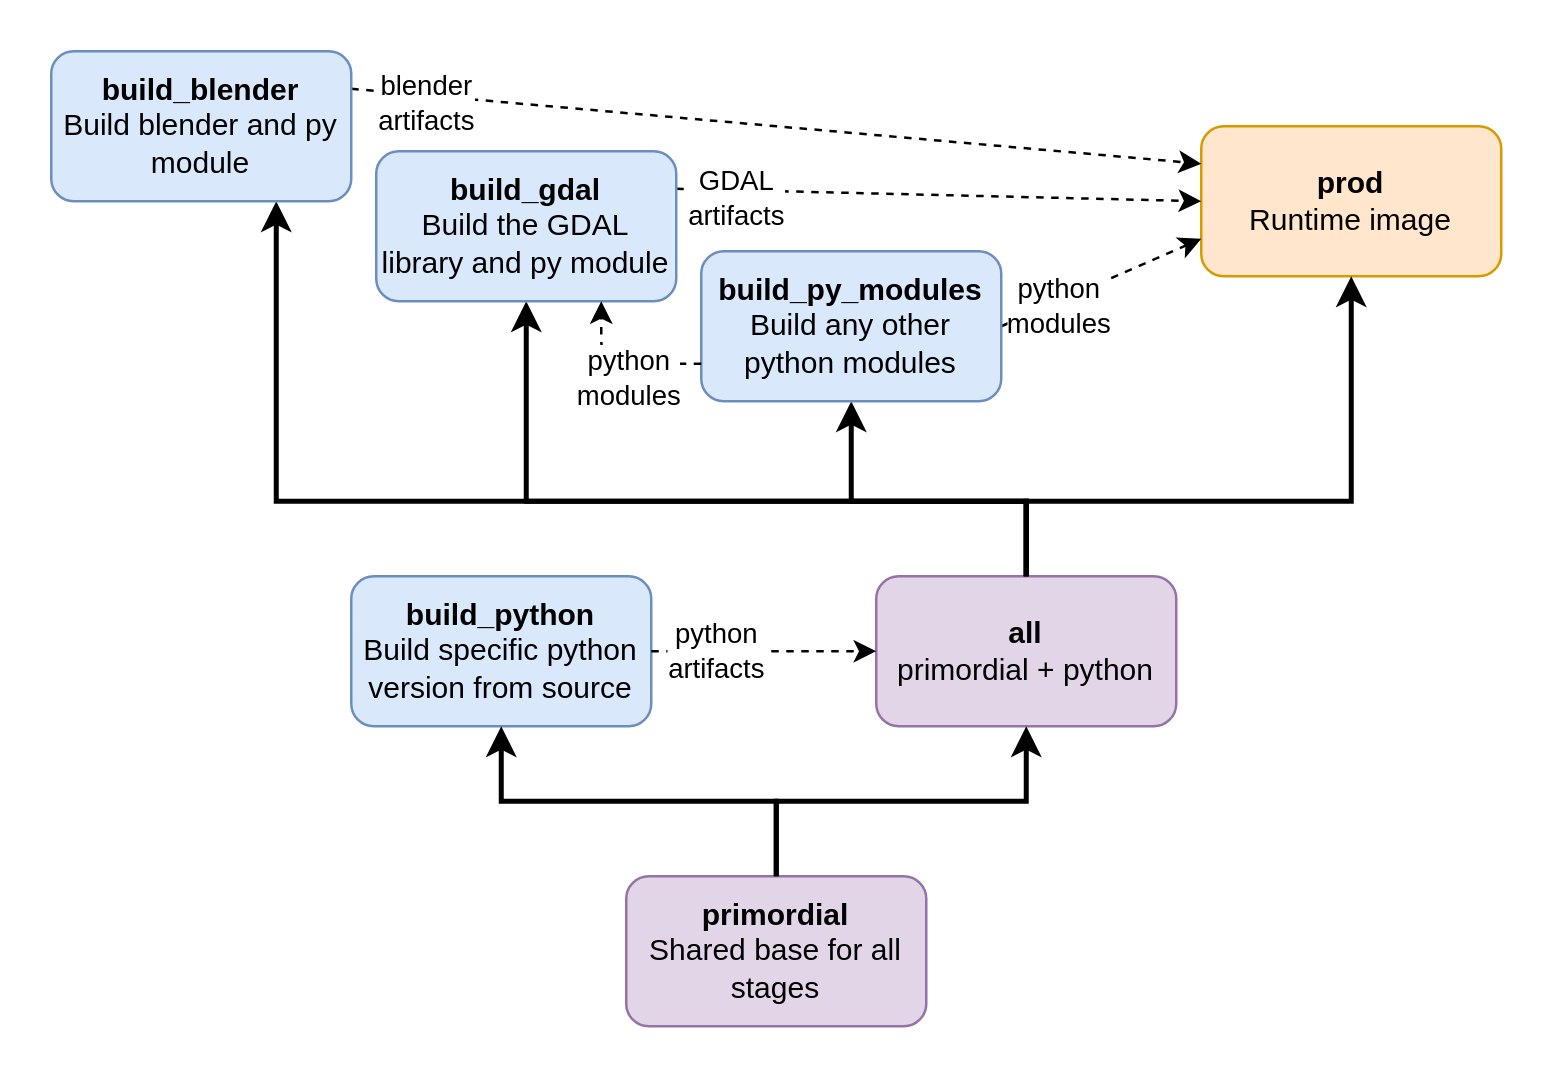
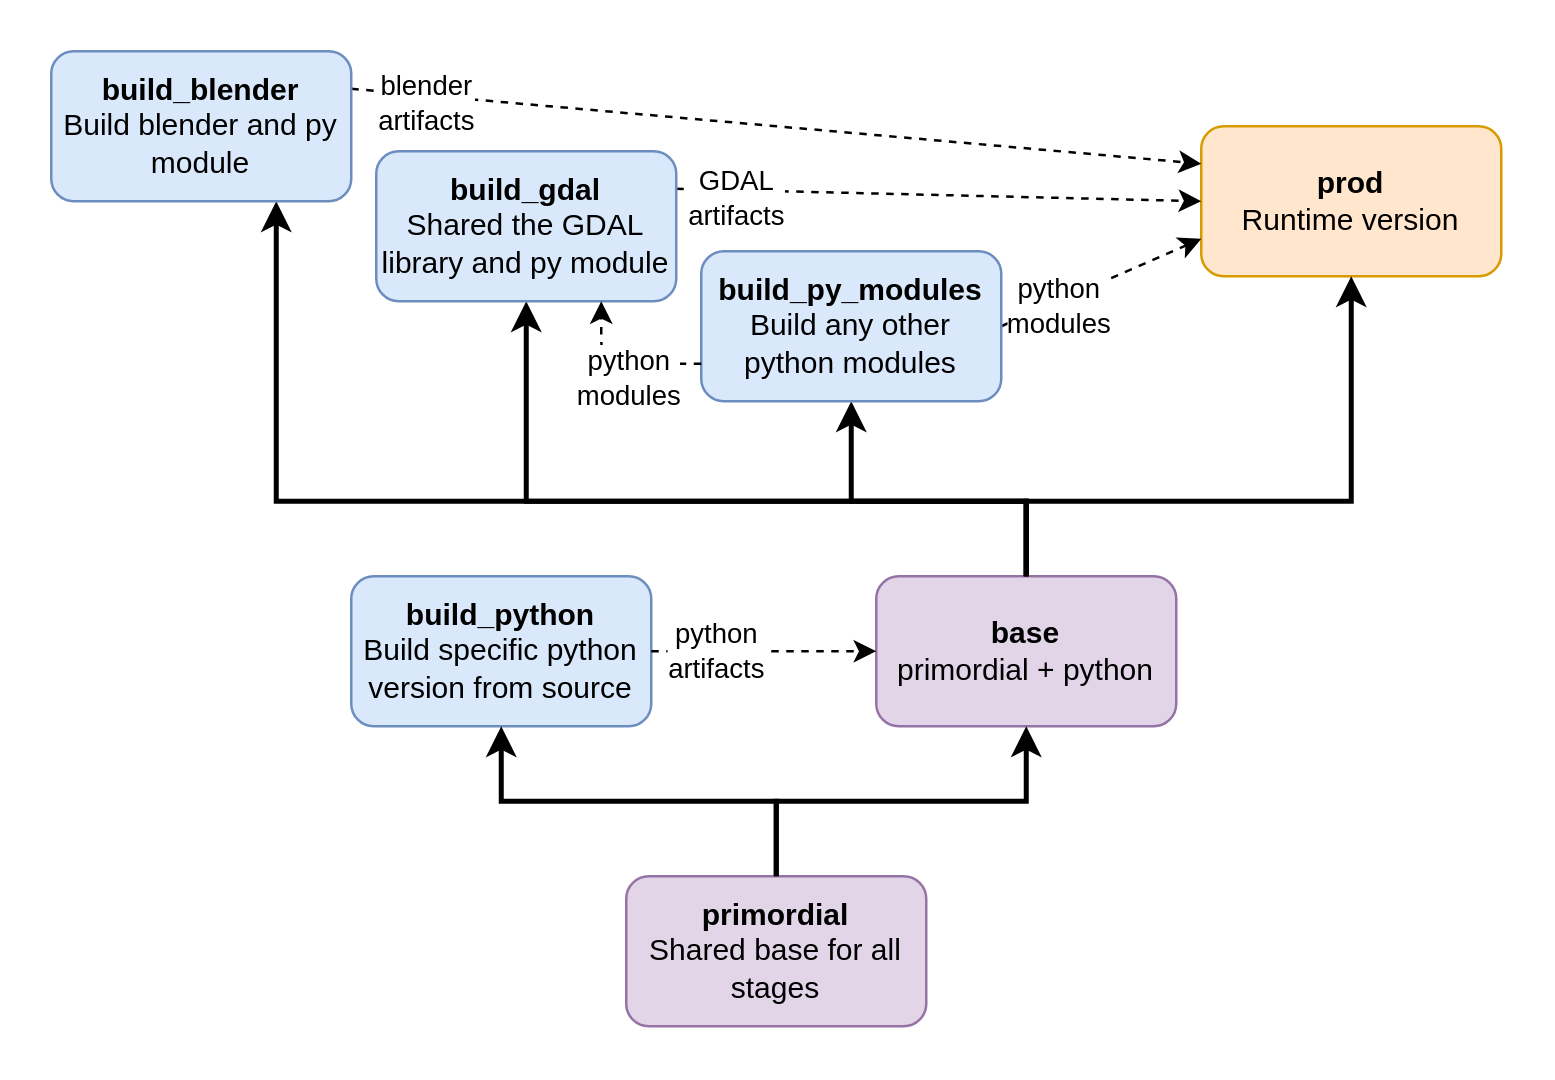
node "prod Runtime image": label "prod Runtime image" -> "prod Runtime version"
node "build_gdal Build the GDAL library and py module": label "build_gdal Build the GDAL library and py module" -> "build_gdal Shared the GDAL library and py module"
node "all primordial + python": label "all primordial + python" -> "base primordial + python"
